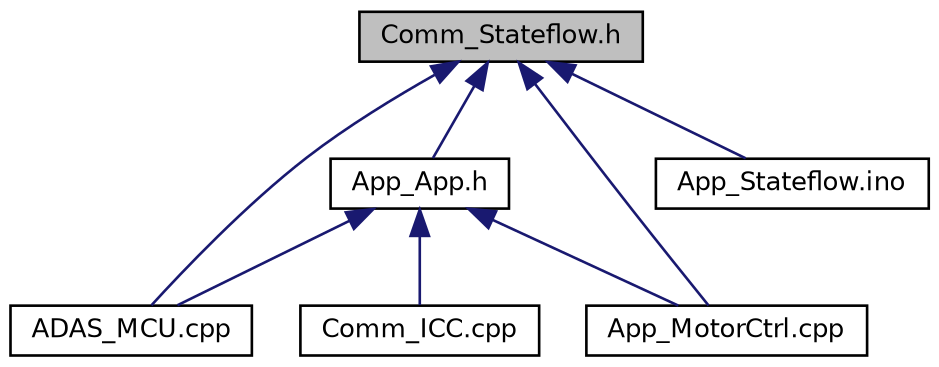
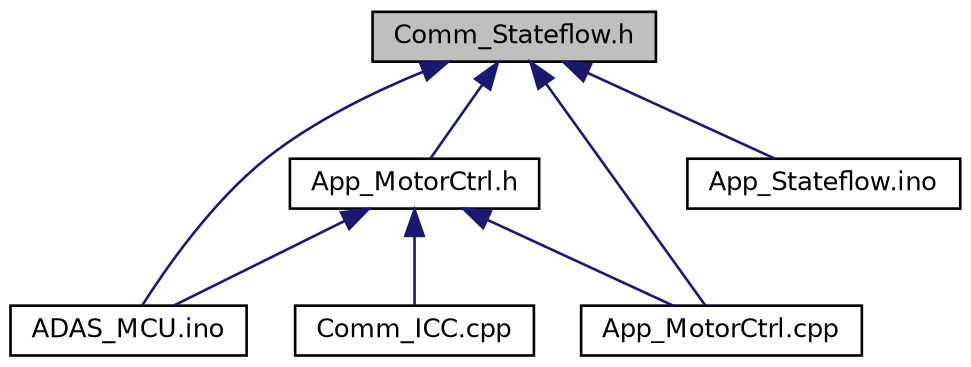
node "App_App.h": label "App_App.h" -> "App_MotorCtrl.h"
node "ADAS_MCU.cpp": label "ADAS_MCU.cpp" -> "ADAS_MCU.ino"
